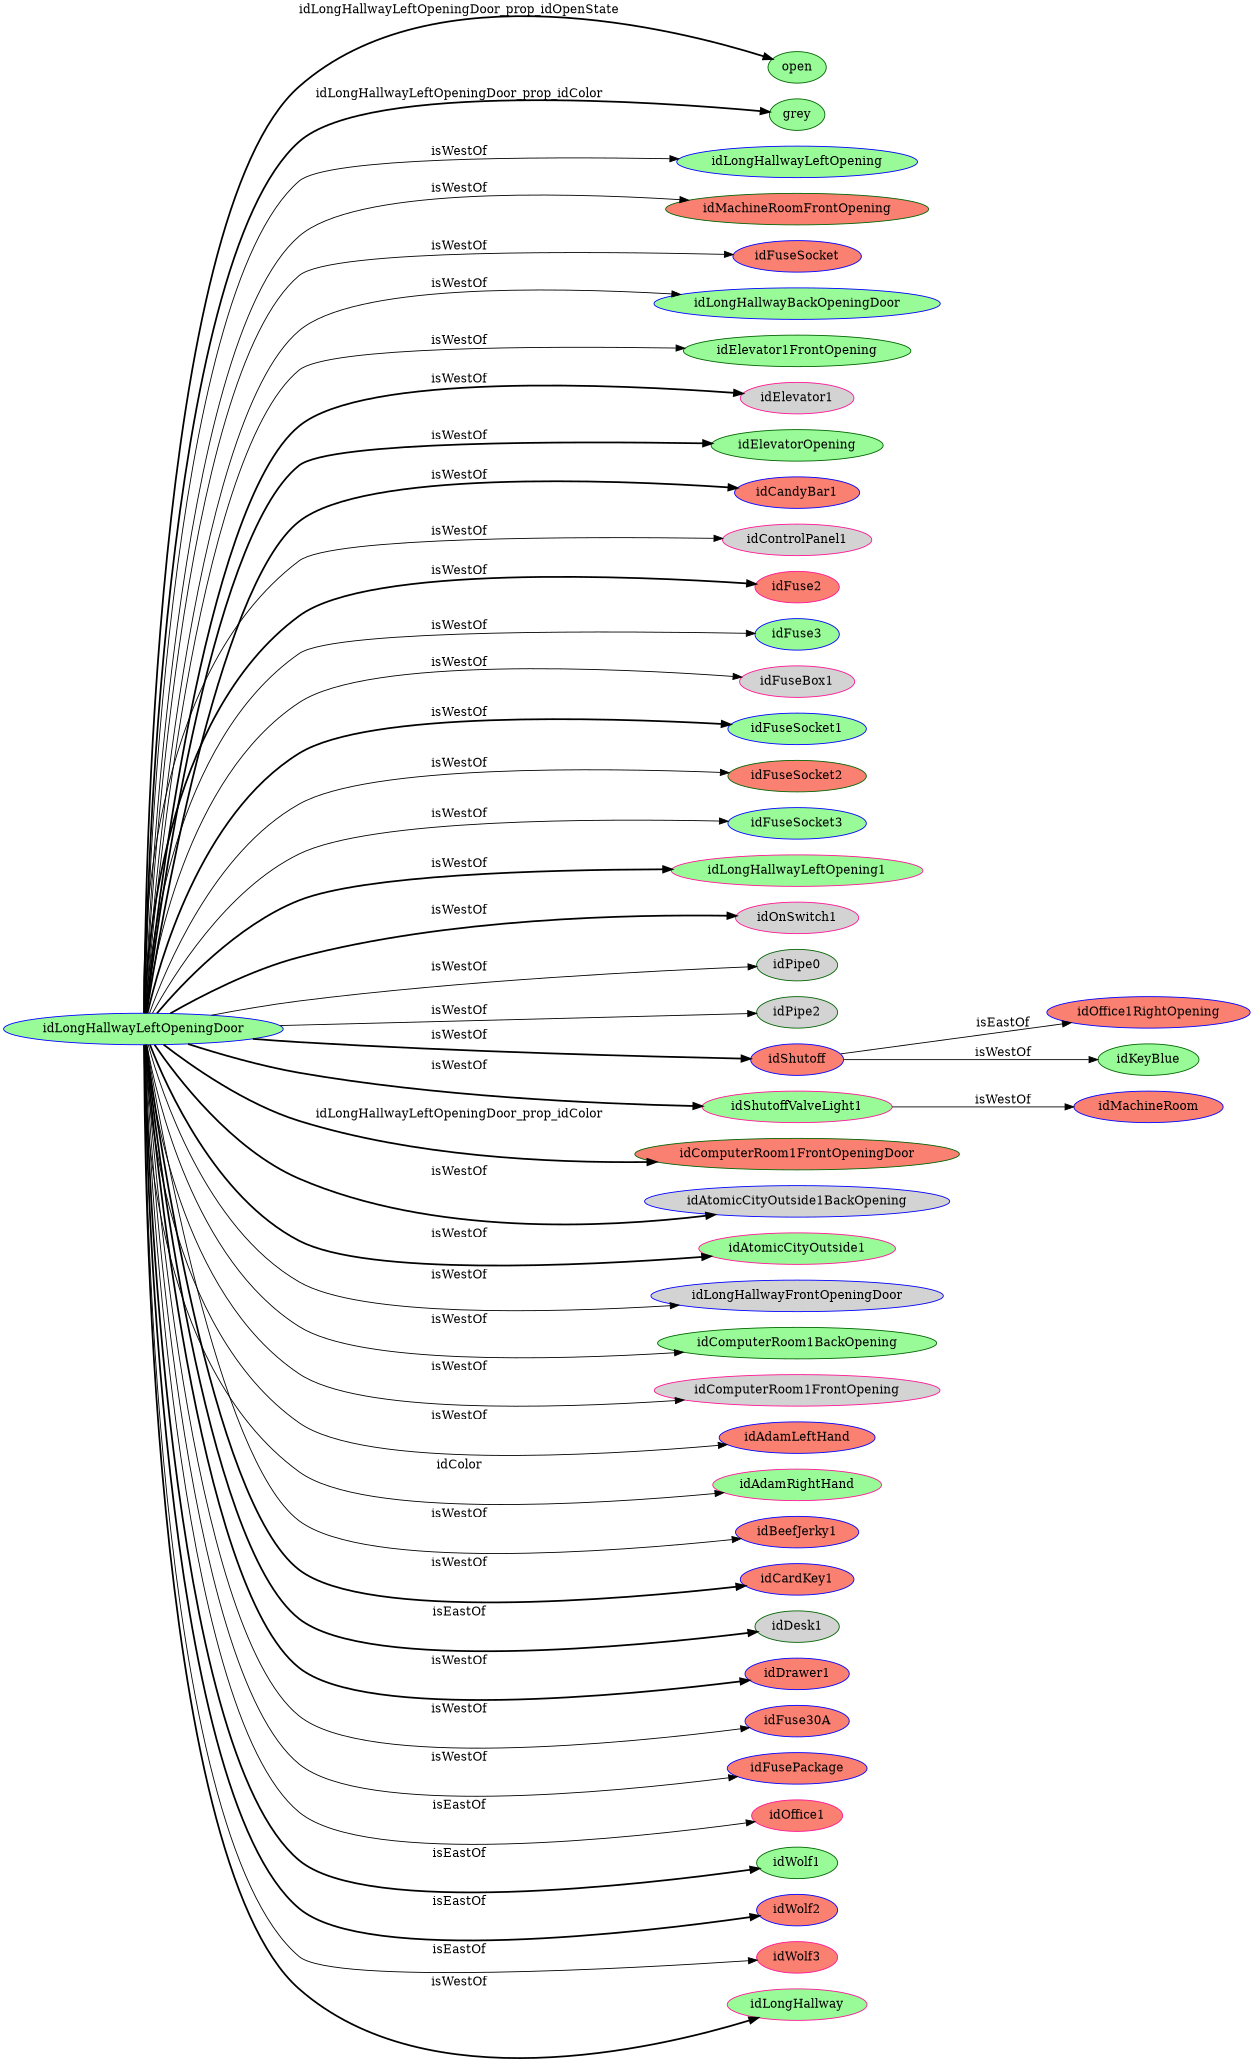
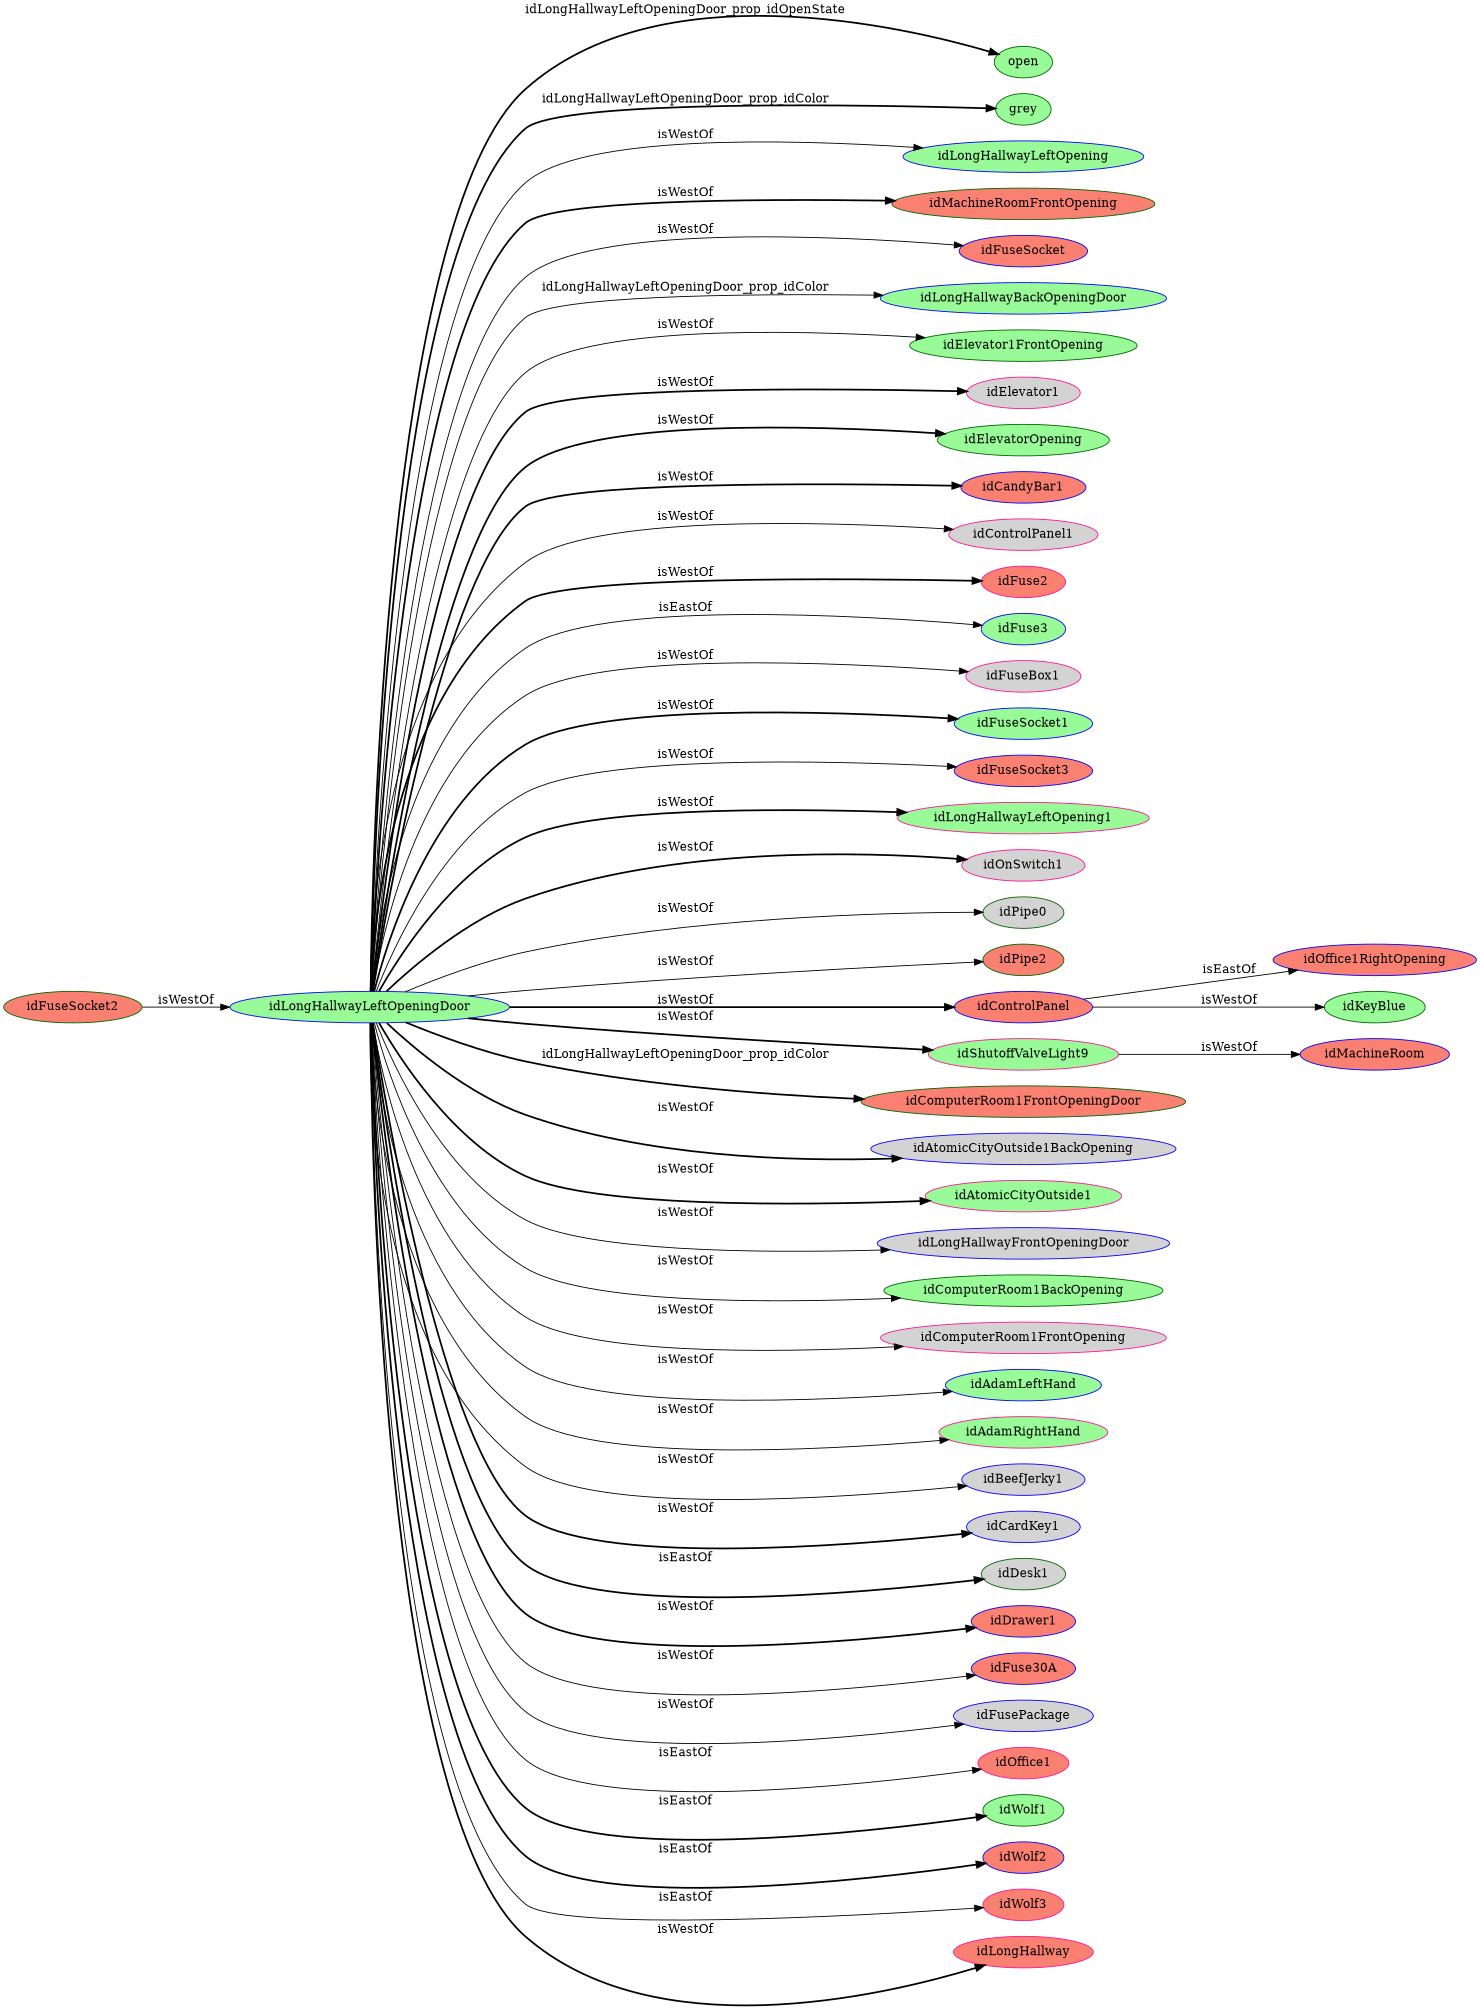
edge "idLongHallwayLeftOpeningDoor" -> "idLongHallwayBackOpeningDoor": label "isWestOf" -> "idLongHallwayLeftOpeningDoor_prop_idColor"
edge "idLongHallwayLeftOpeningDoor" -> "idMachineRoomFrontOpening": style solid -> bold
edge "idLongHallwayLeftOpeningDoor" -> "idFuse3": label "isWestOf" -> "isEastOf"
edge "idLongHallwayLeftOpeningDoor" -> "idFuseSocket2": reversed
node "idFuseSocket3": fillcolor palegreen -> salmon
node "idPipe2": fillcolor lightgrey -> salmon
node "idShutoff": label "idShutoff" -> "idControlPanel"
node "idShutoffValveLight1": label "idShutoffValveLight1" -> "idShutoffValveLight9"
node "idAdamLeftHand": fillcolor salmon -> palegreen
edge "idLongHallwayLeftOpeningDoor" -> "idAdamRightHand": label "idColor" -> "isWestOf"
node "idBeefJerky1": fillcolor salmon -> lightgrey
node "idCardKey1": fillcolor salmon -> lightgrey
node "idFusePackage": fillcolor salmon -> lightgrey
node "idLongHallway": fillcolor palegreen -> salmon
